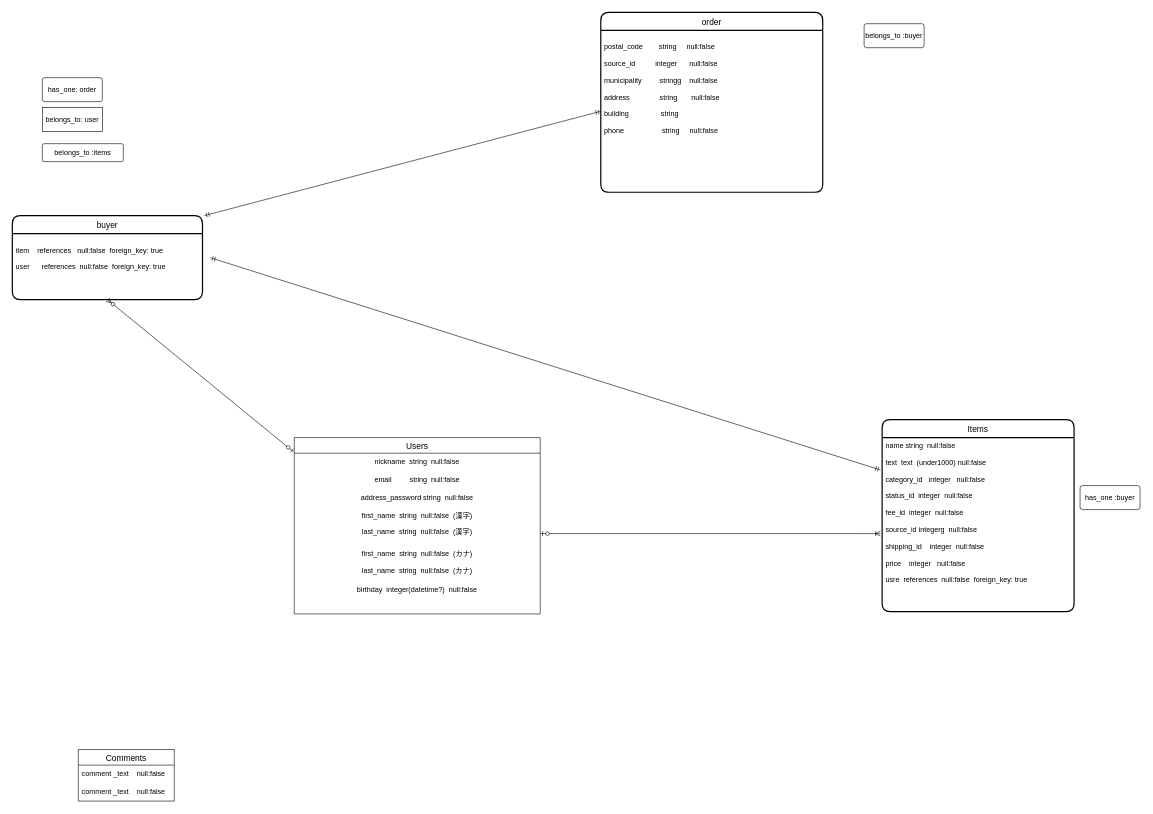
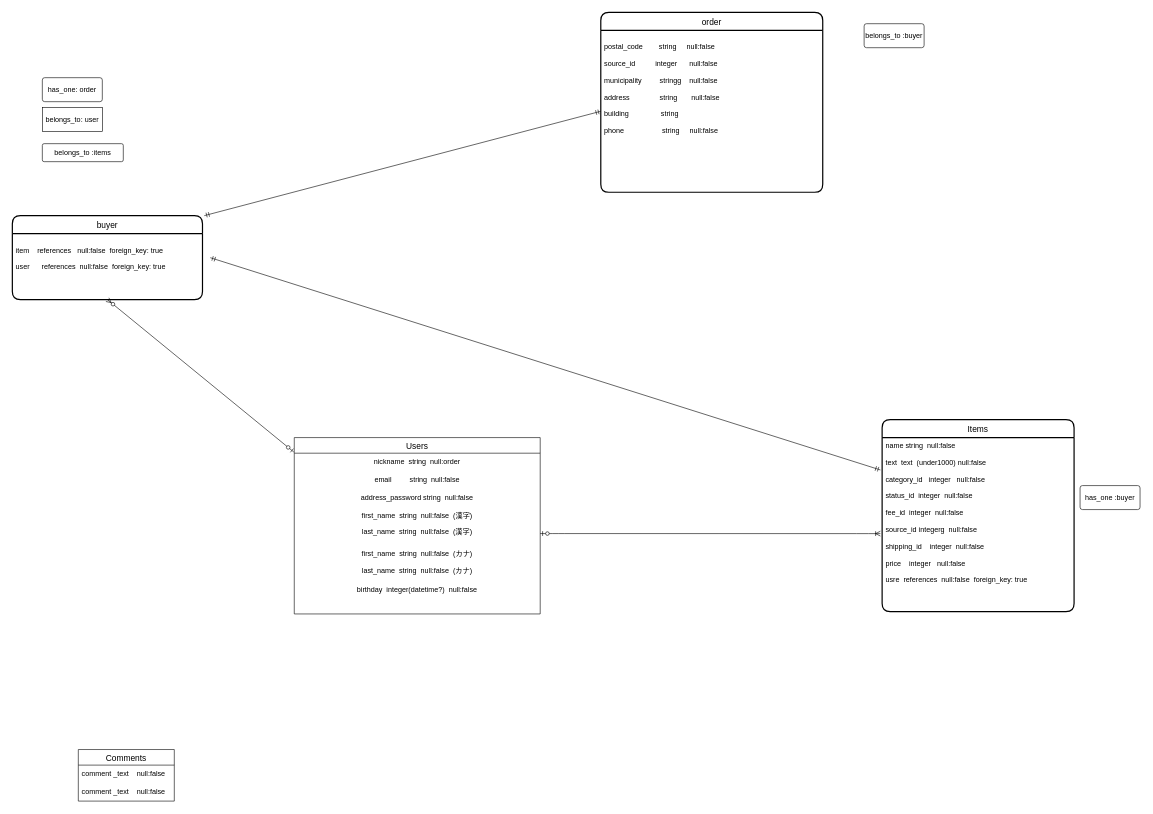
node "nickname string null:false": label "nickname string null:false" -> "nickname string null:order"
